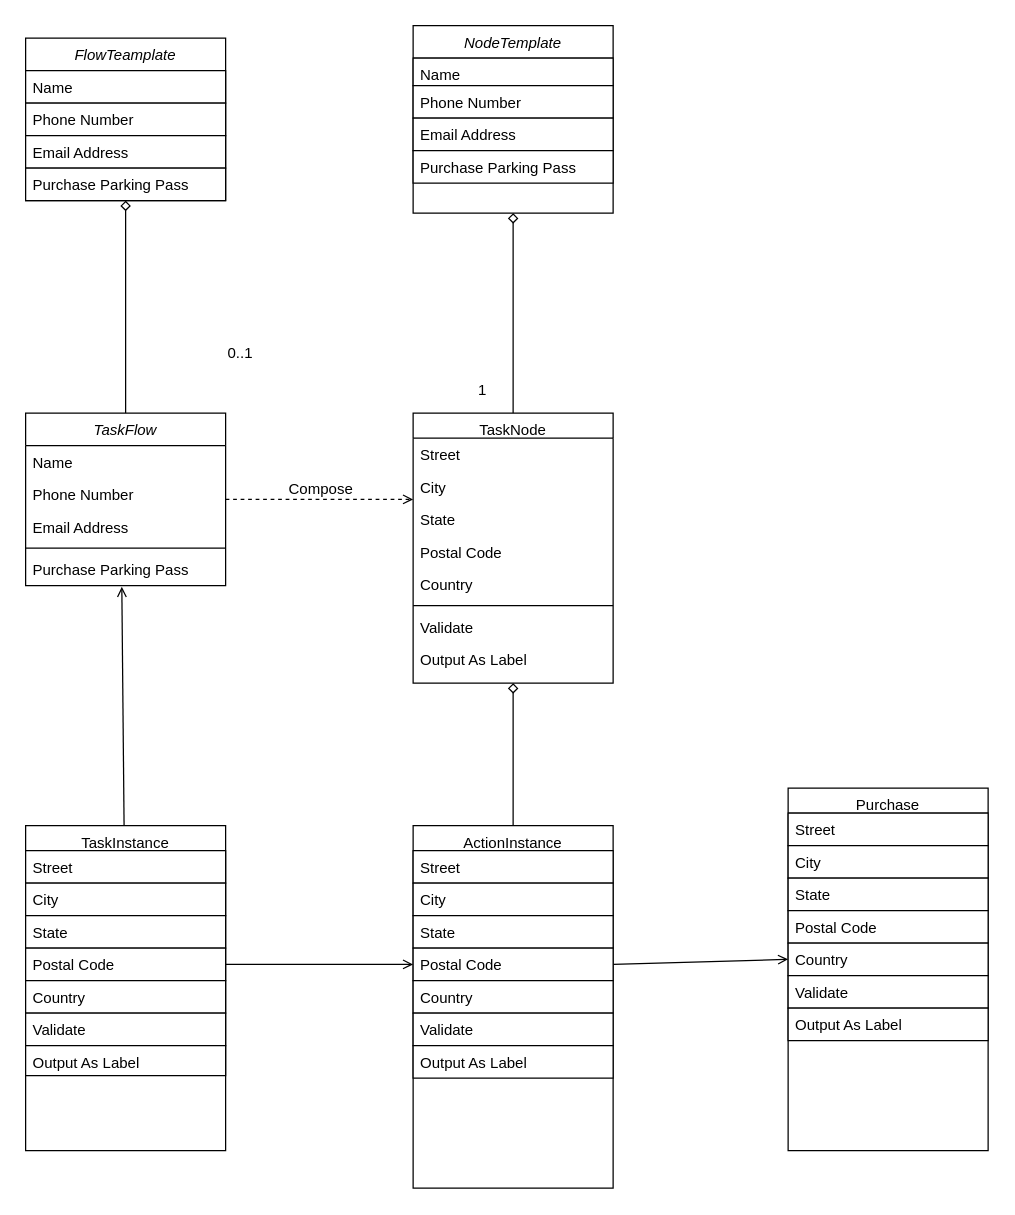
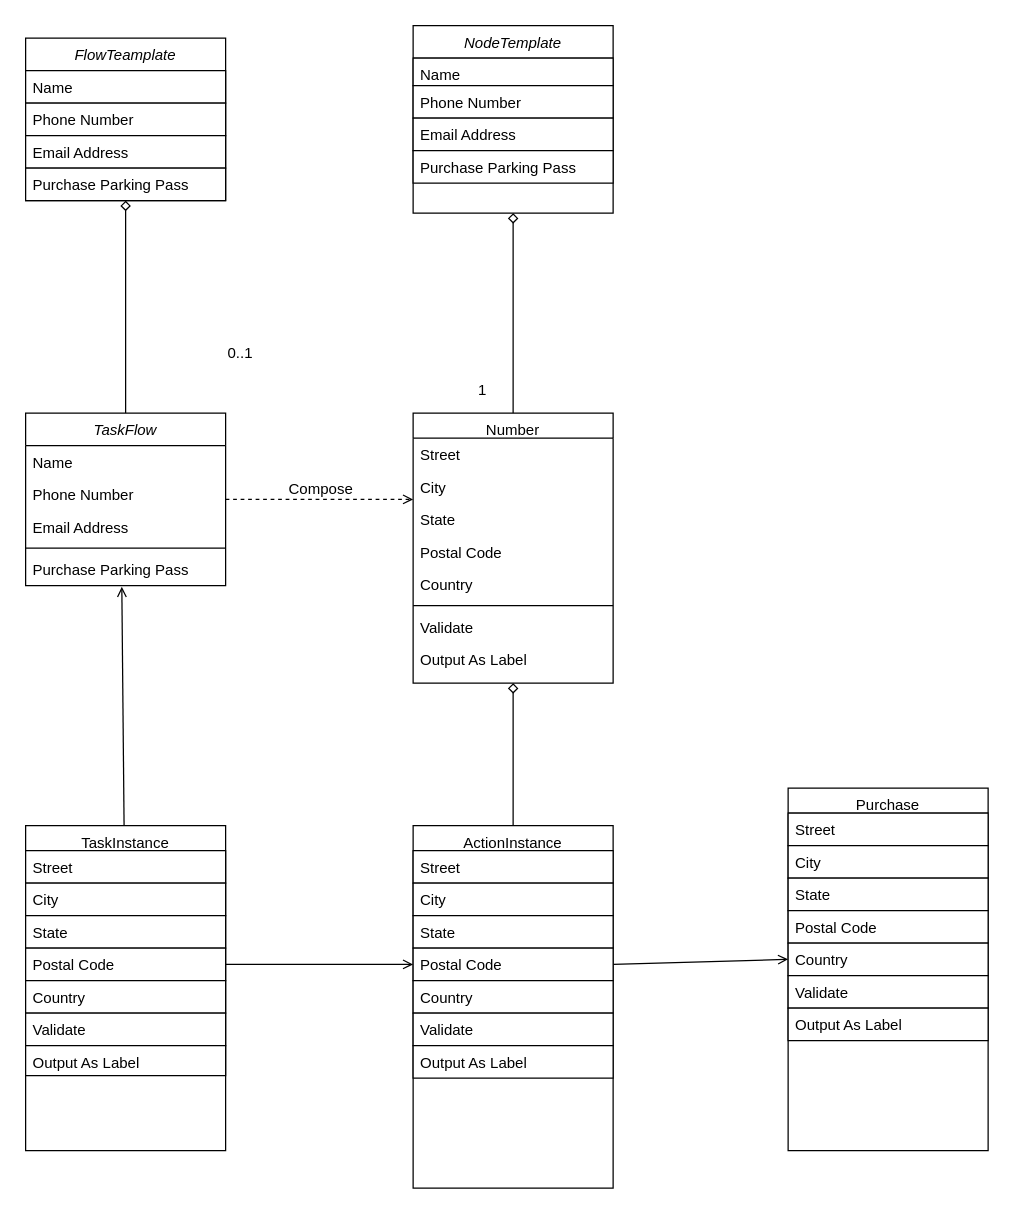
node "TaskNode": label "TaskNode" -> "Number"
